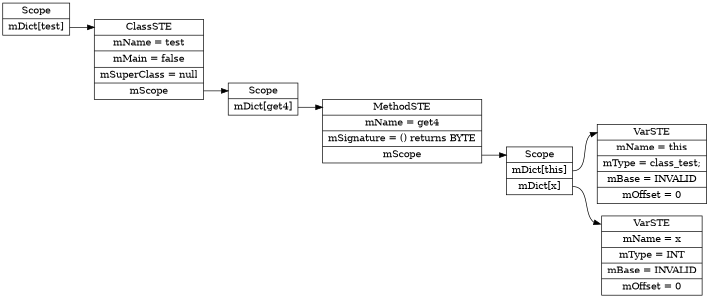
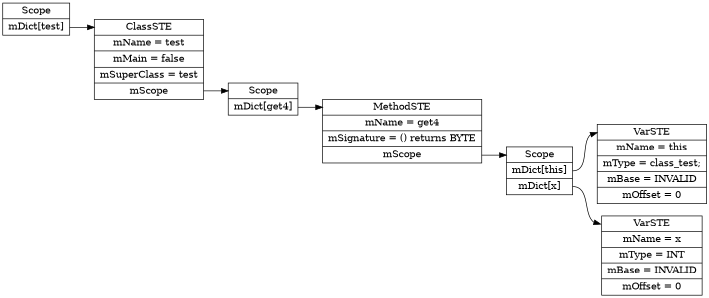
node "ClassSTE": text "mSuperClass = null" -> "mSuperClass = test"
